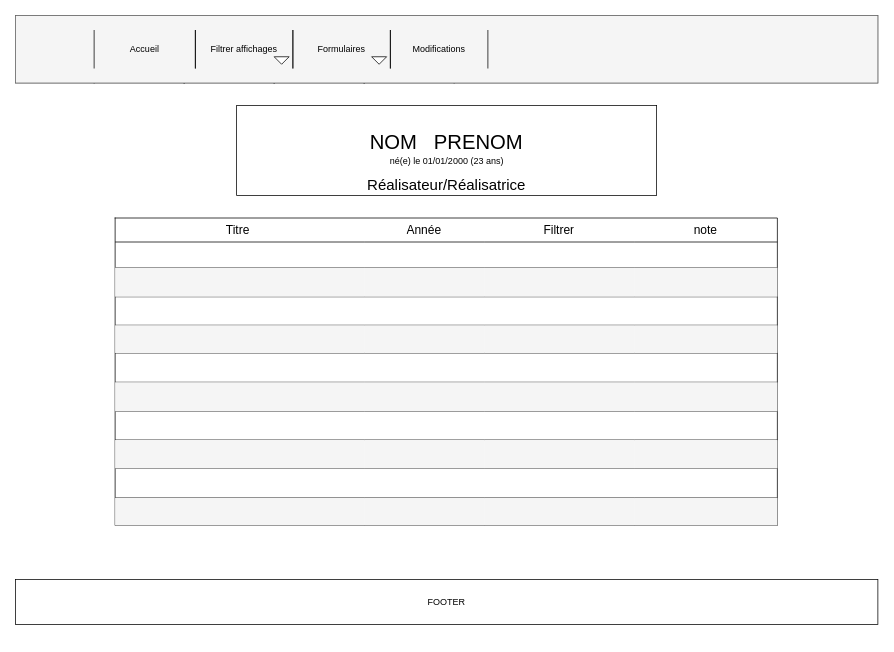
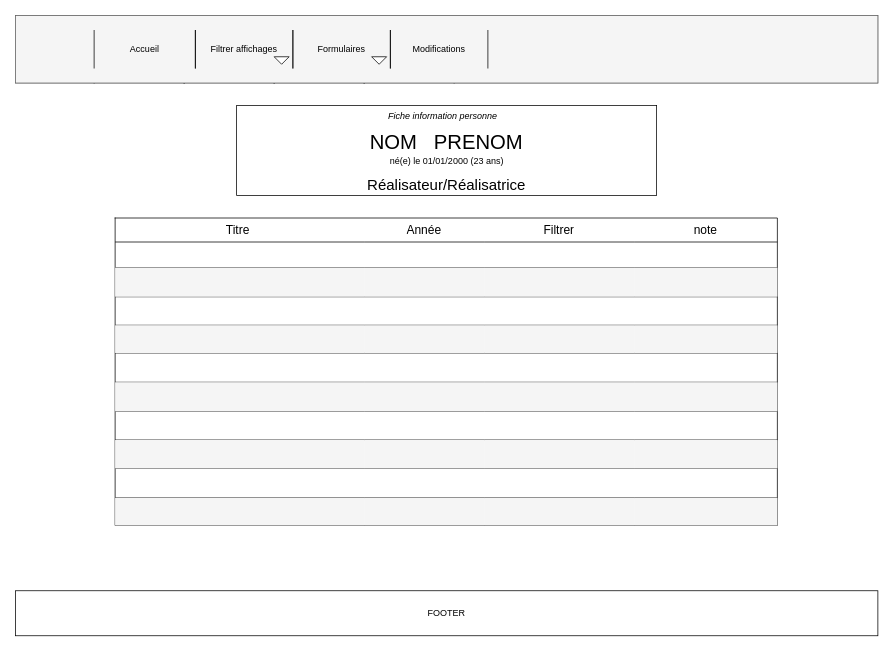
node "Fiche information personne": added
node "FOOTER": moved (447, 602) -> (447, 613)
